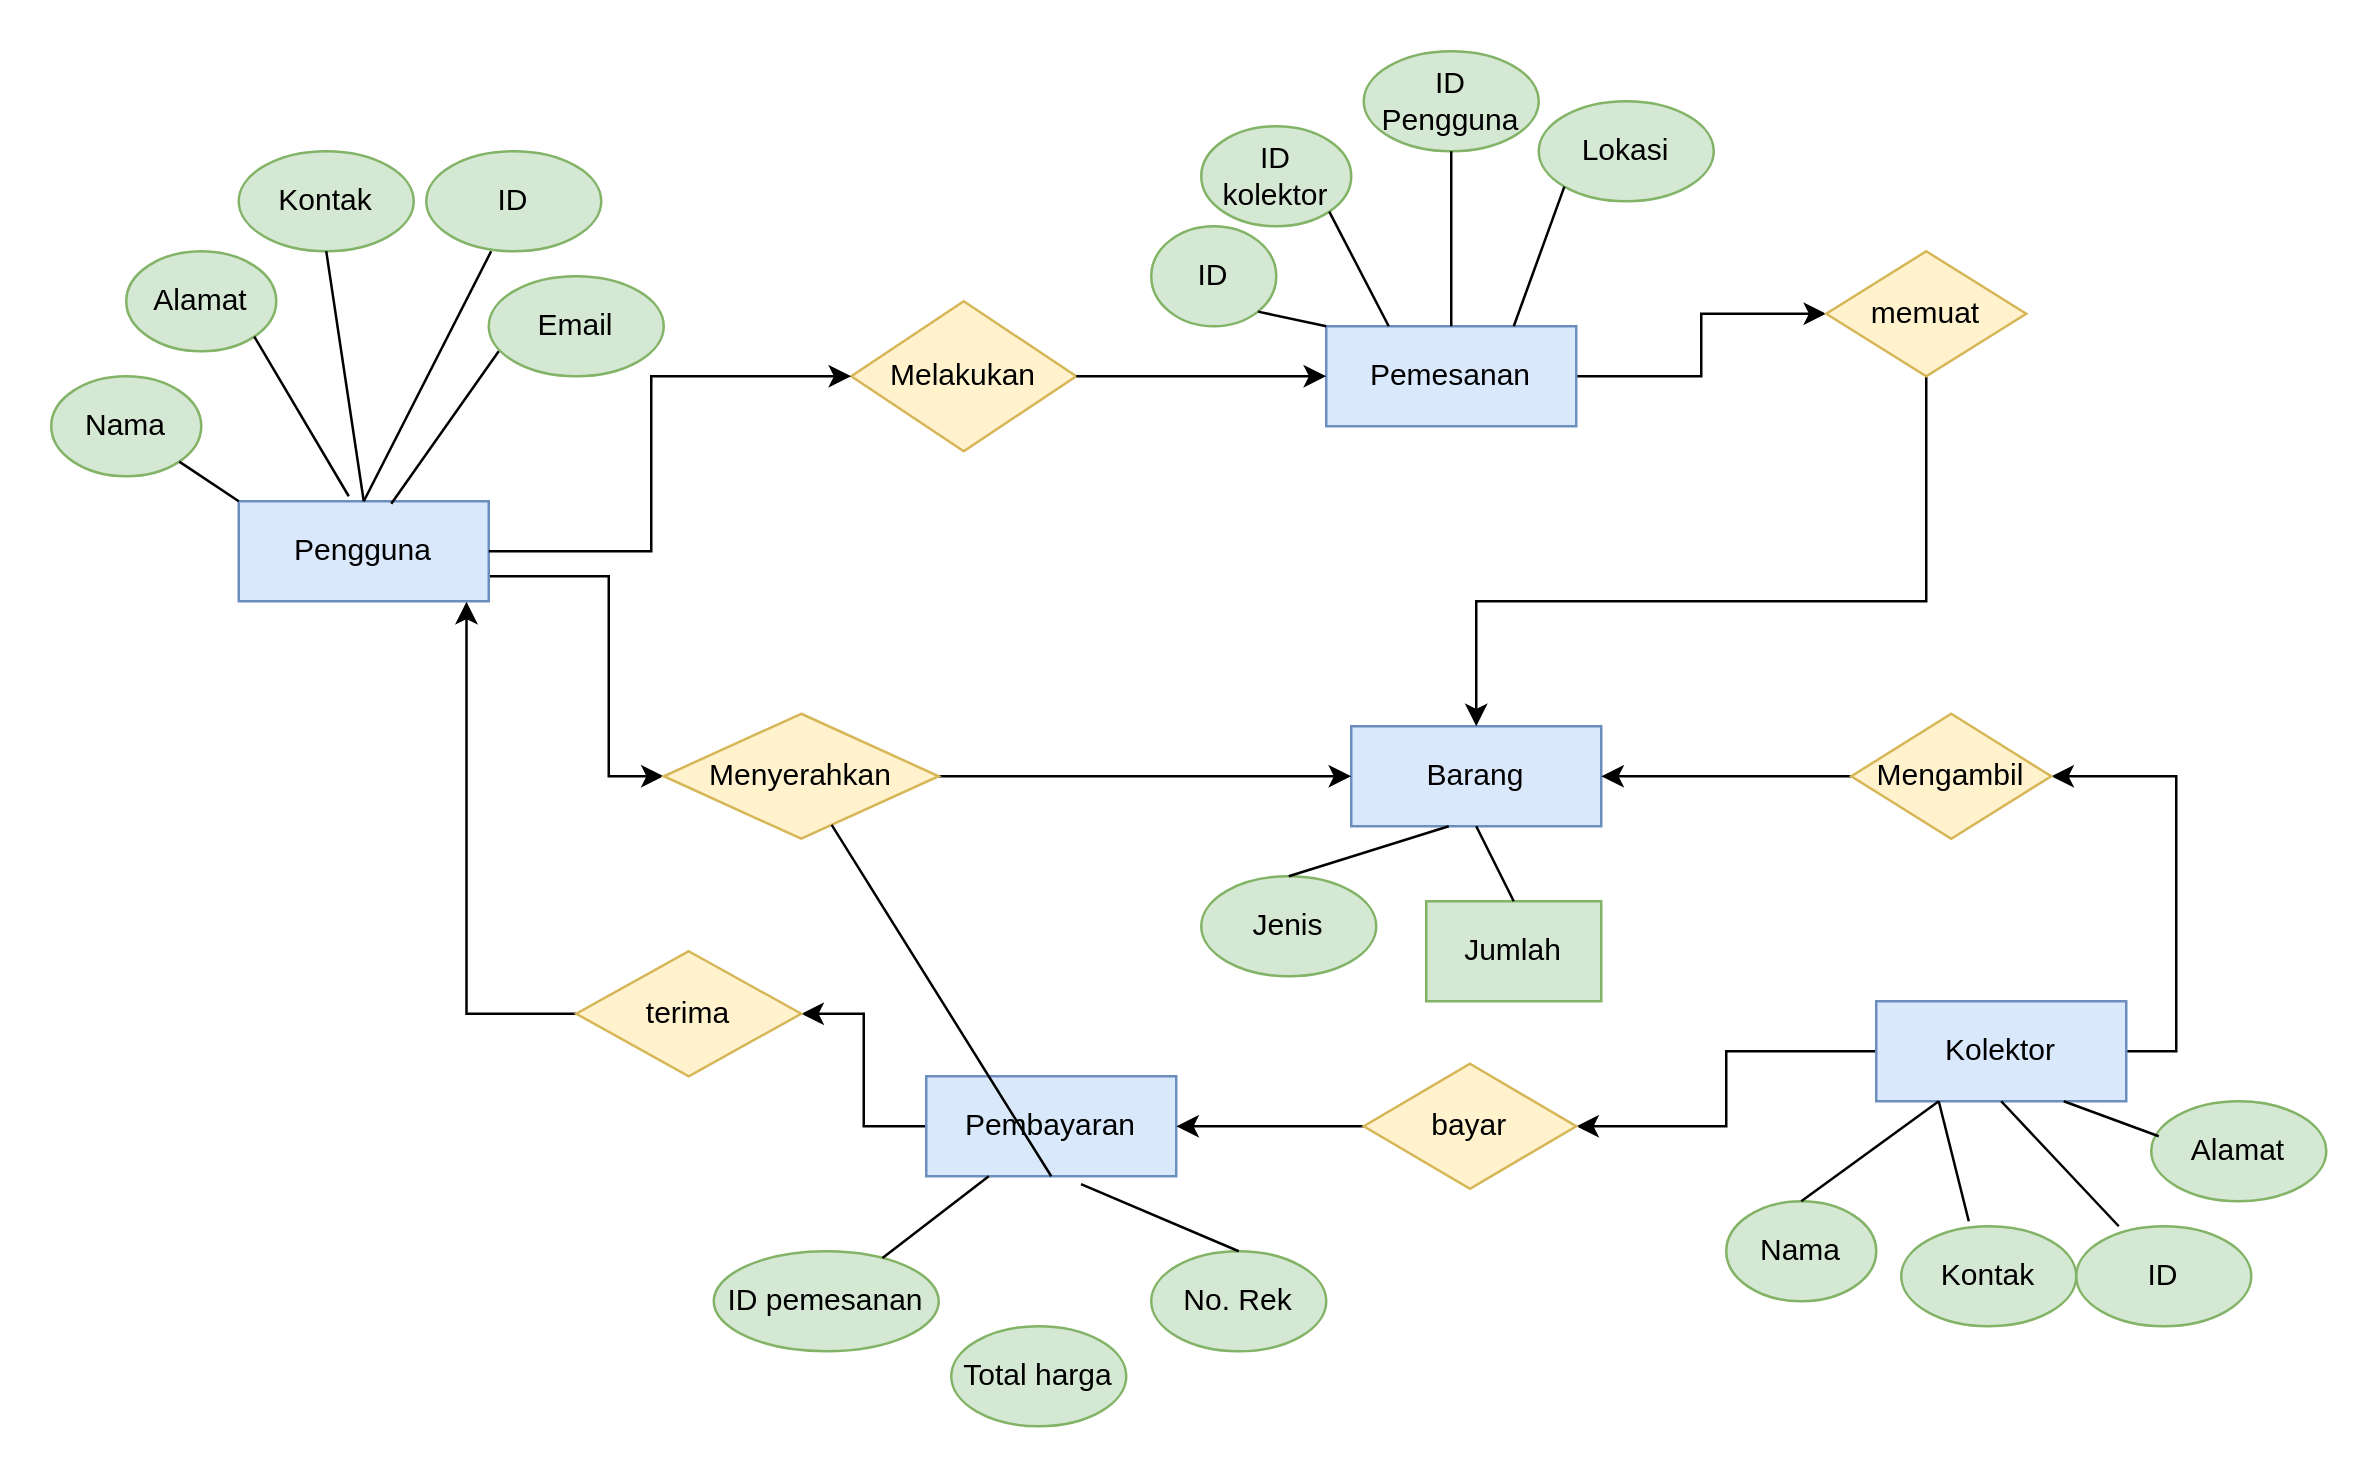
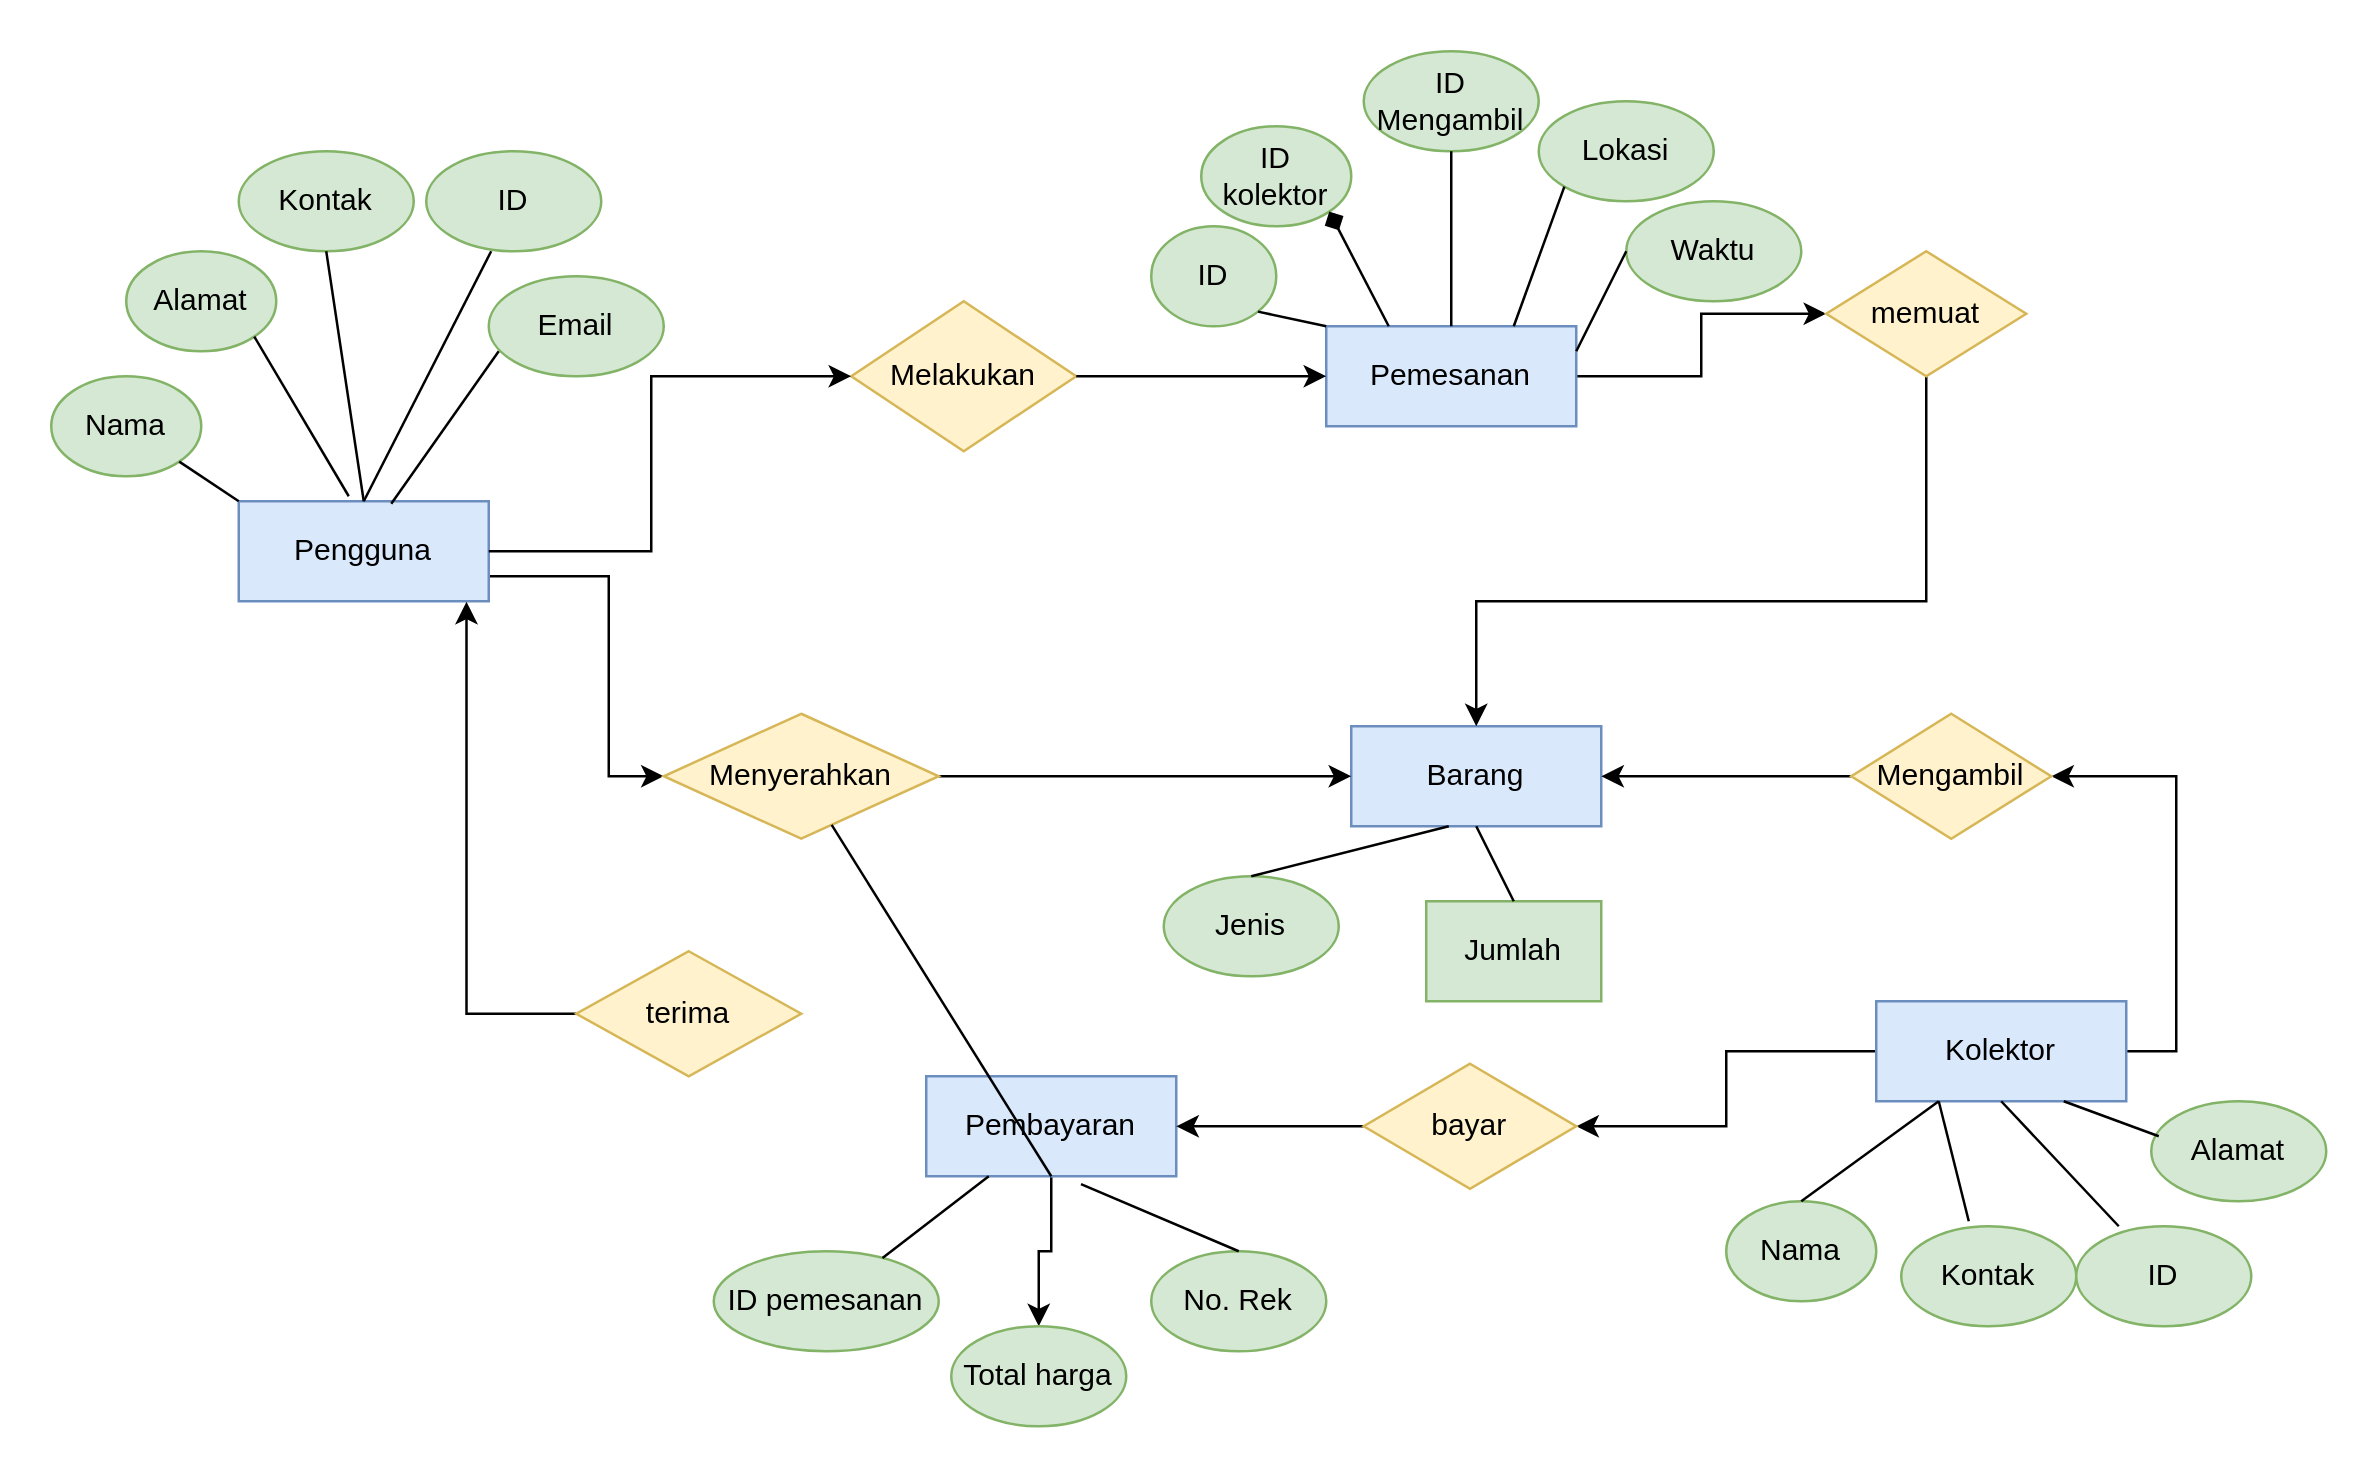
node "ID Pengguna": label "ID Pengguna" -> "ID Mengambil"
edge "ID kolektor" -- "Pemesanan": arrowhead none -> diamond
node "Waktu": added
edge "Waktu" -- "Pemesanan": added
node "Jenis": moved (1289, 926) -> (1251, 926)
edge "Pembayaran" -> "terima": now "Pembayaran" -> "Total harga"
